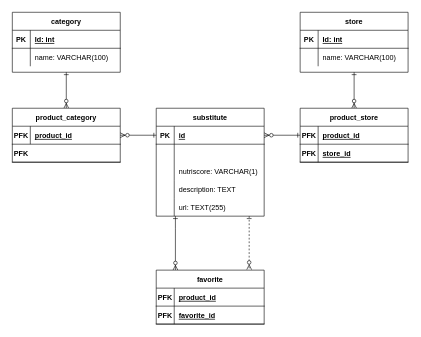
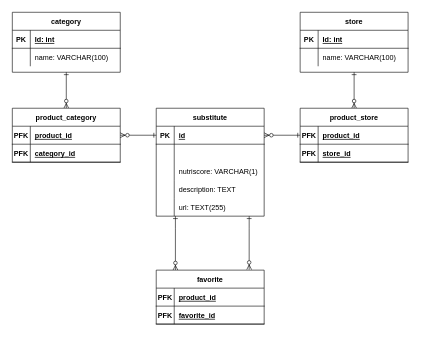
node "category_id": added
edge "substitute" -- "favorite": style dashed -> solid
